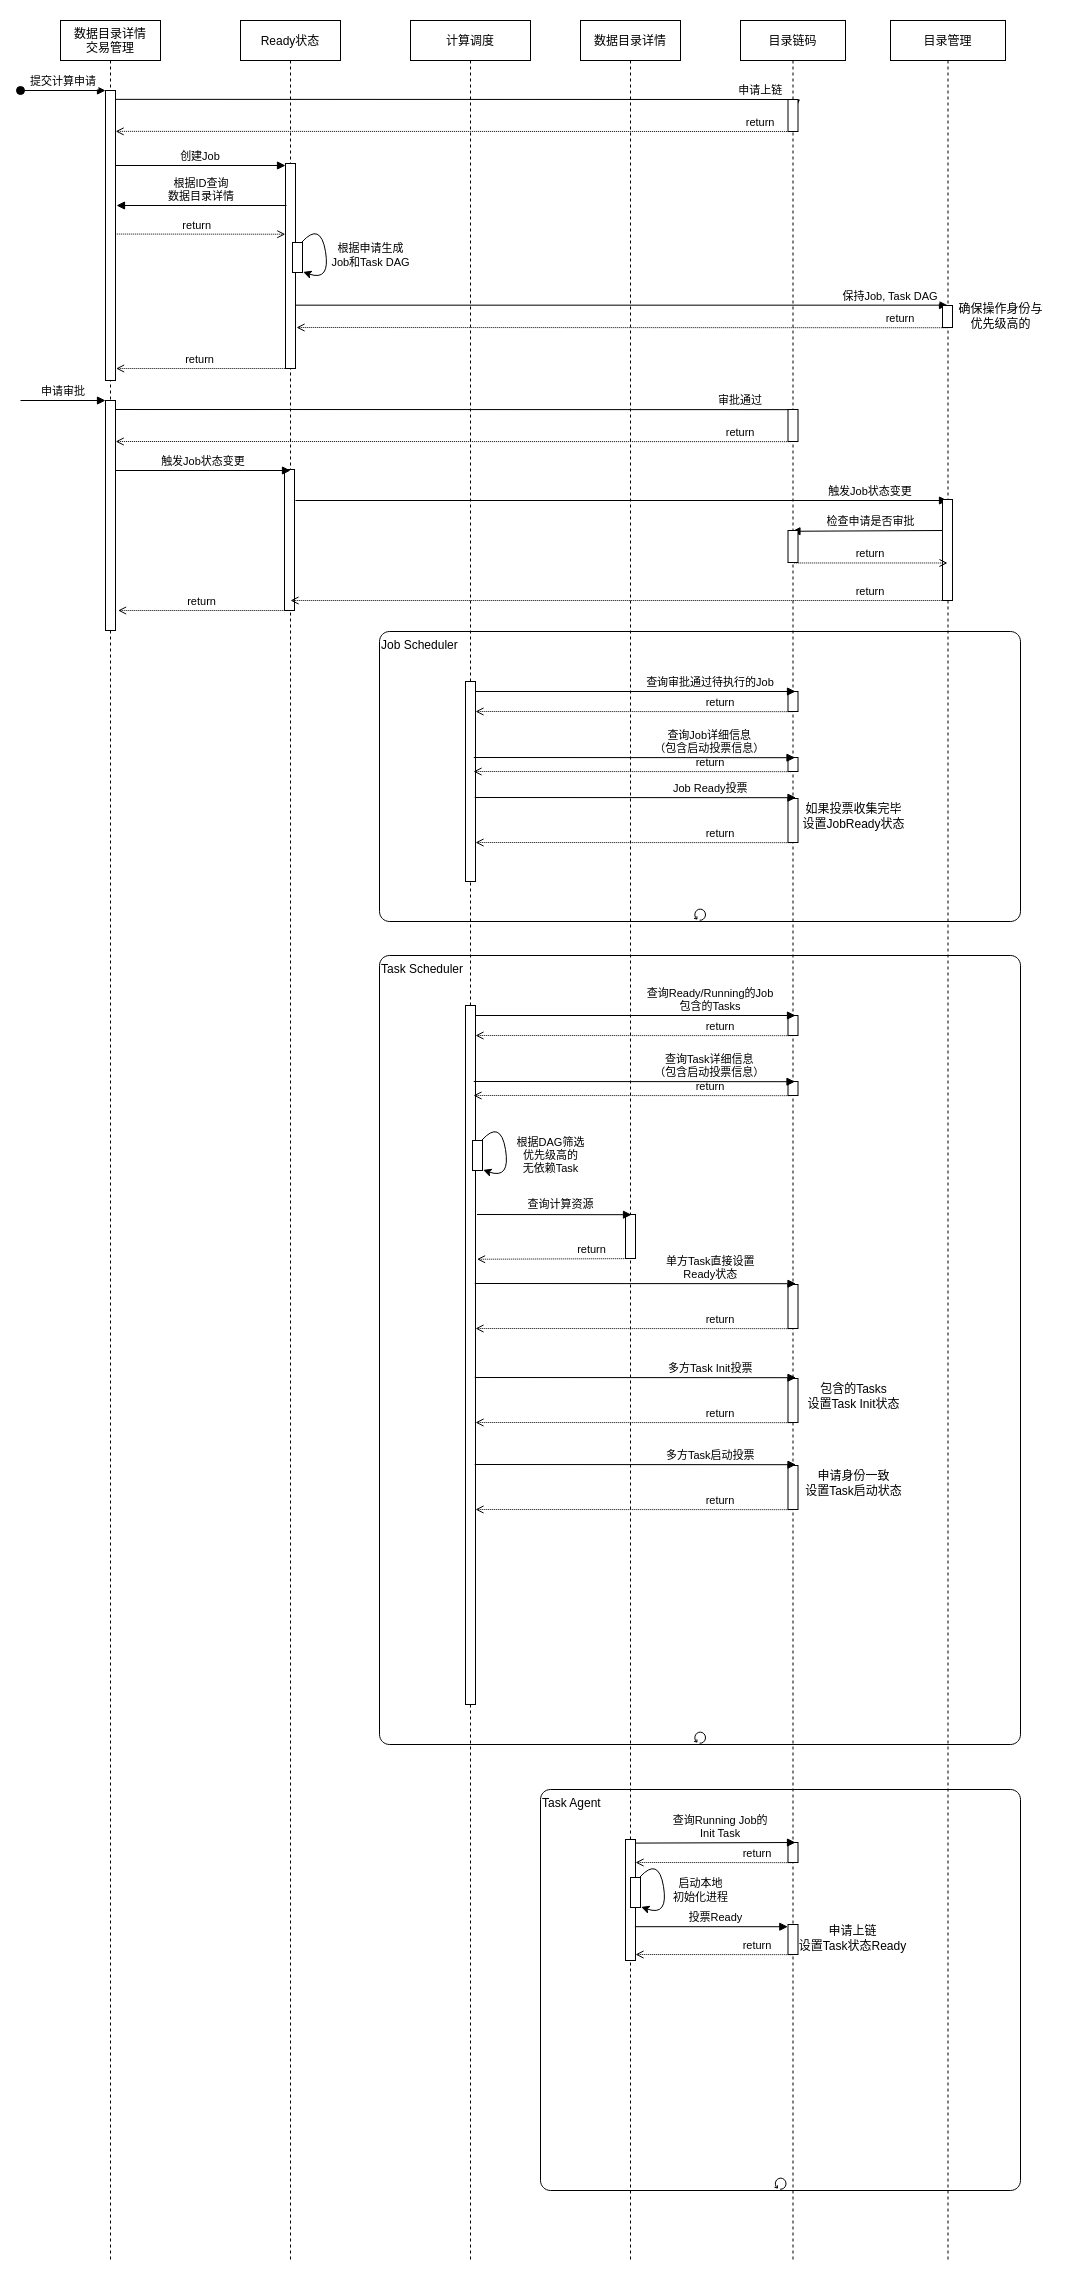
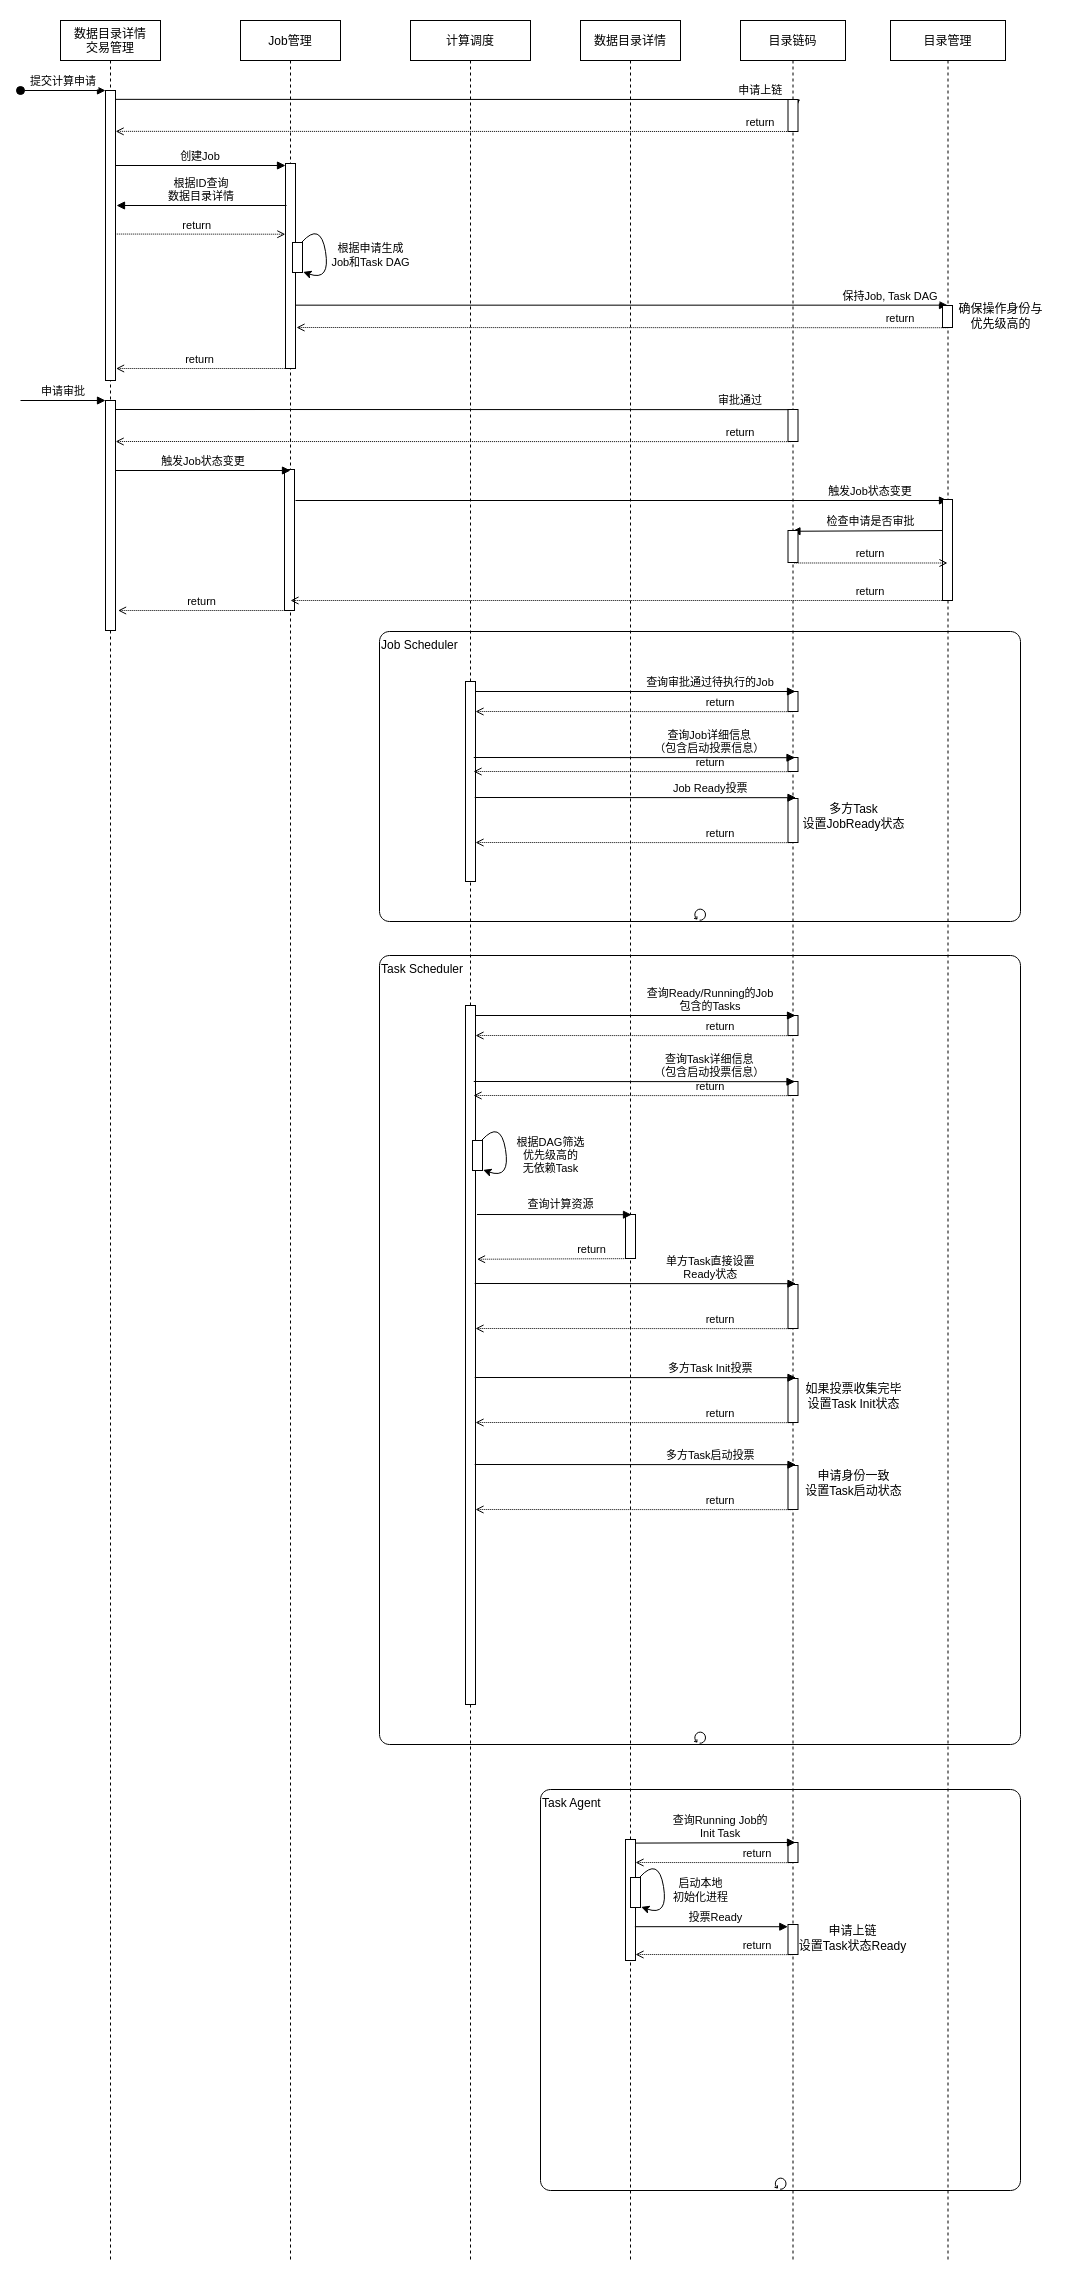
node "Ready状态": label "Ready状态" -> "Job管理"
node "如果投票收集完毕设置JobReady状态": label "如果投票收集完毕设置JobReady状态" -> "多方Task设置JobReady状态"
node "包含的Tasks设置Task Init状态": label "包含的Tasks设置Task Init状态" -> "如果投票收集完毕设置Task Init状态"
